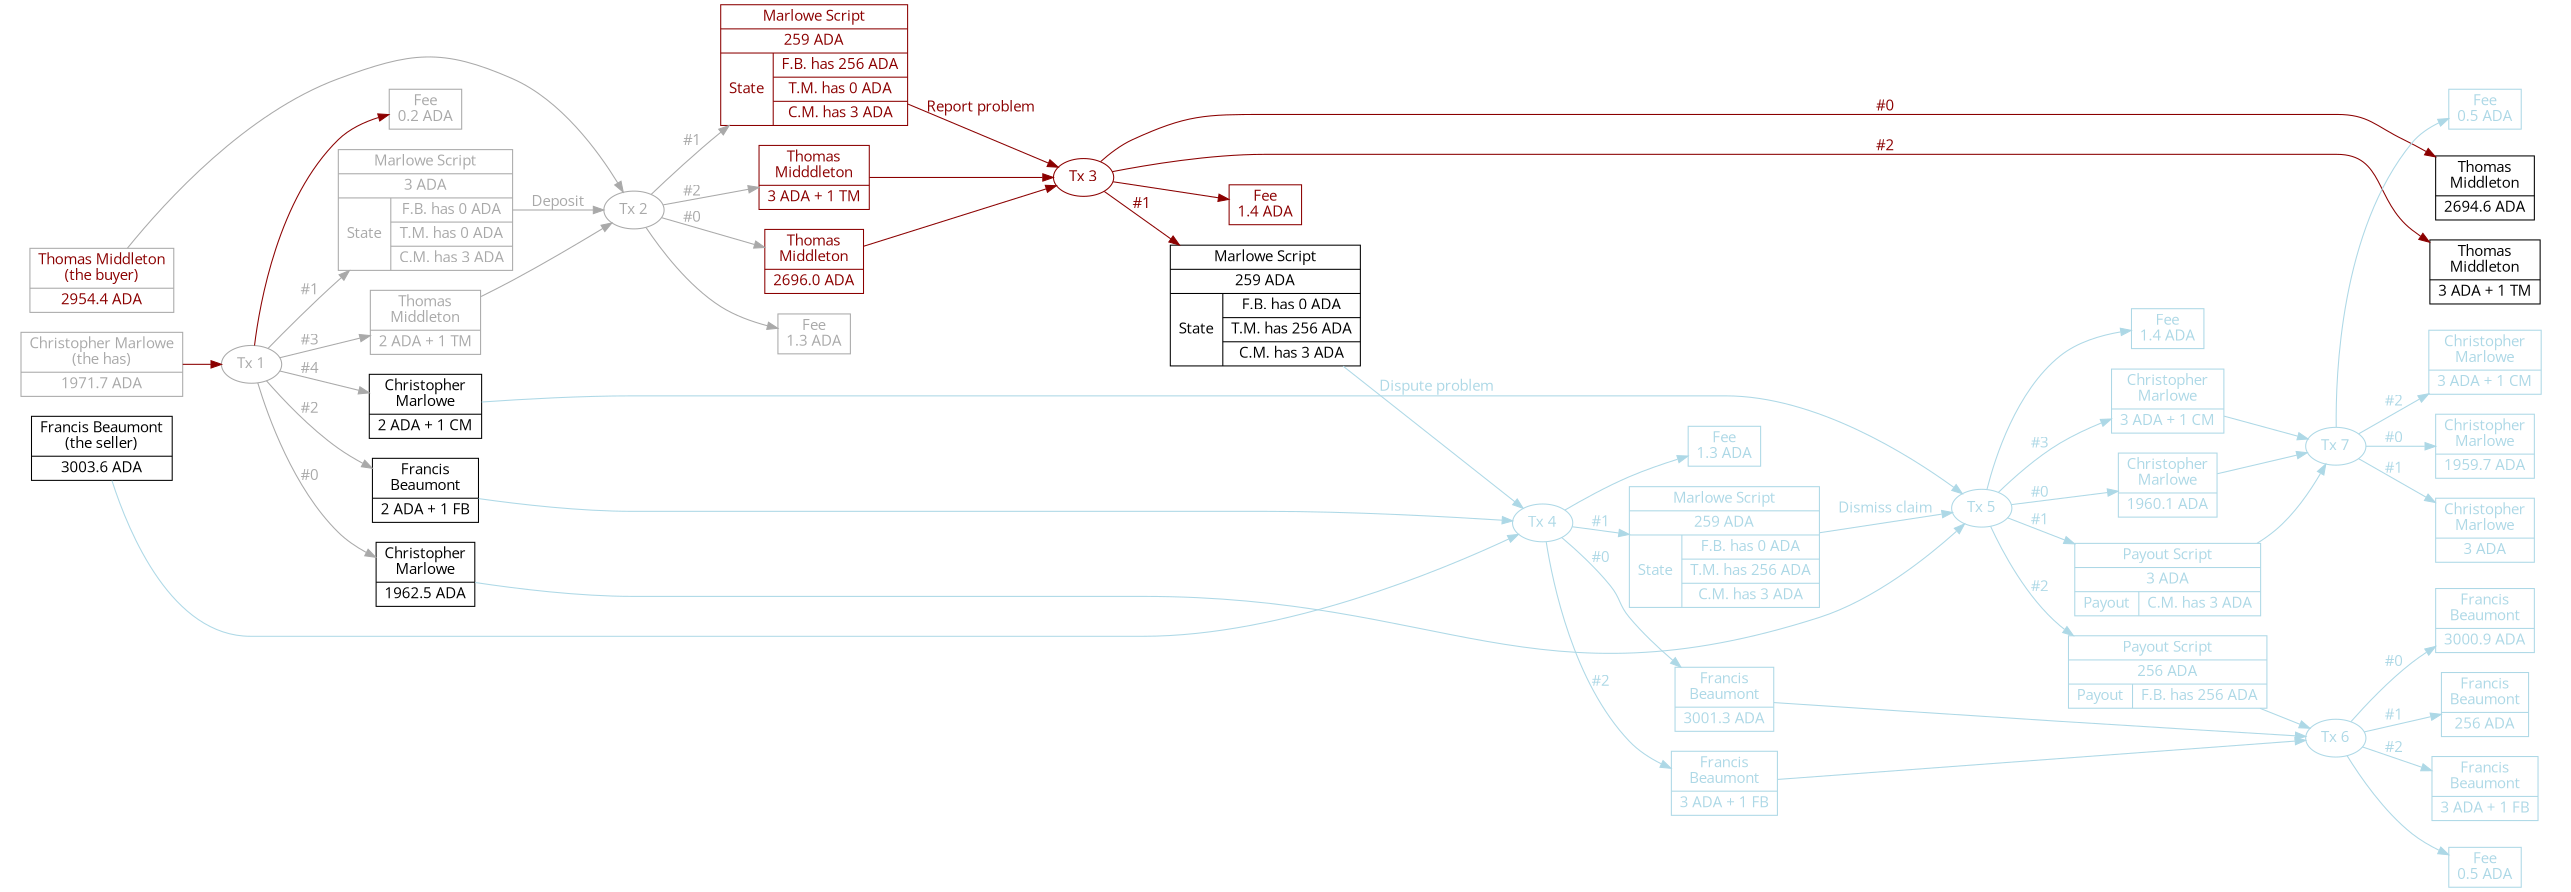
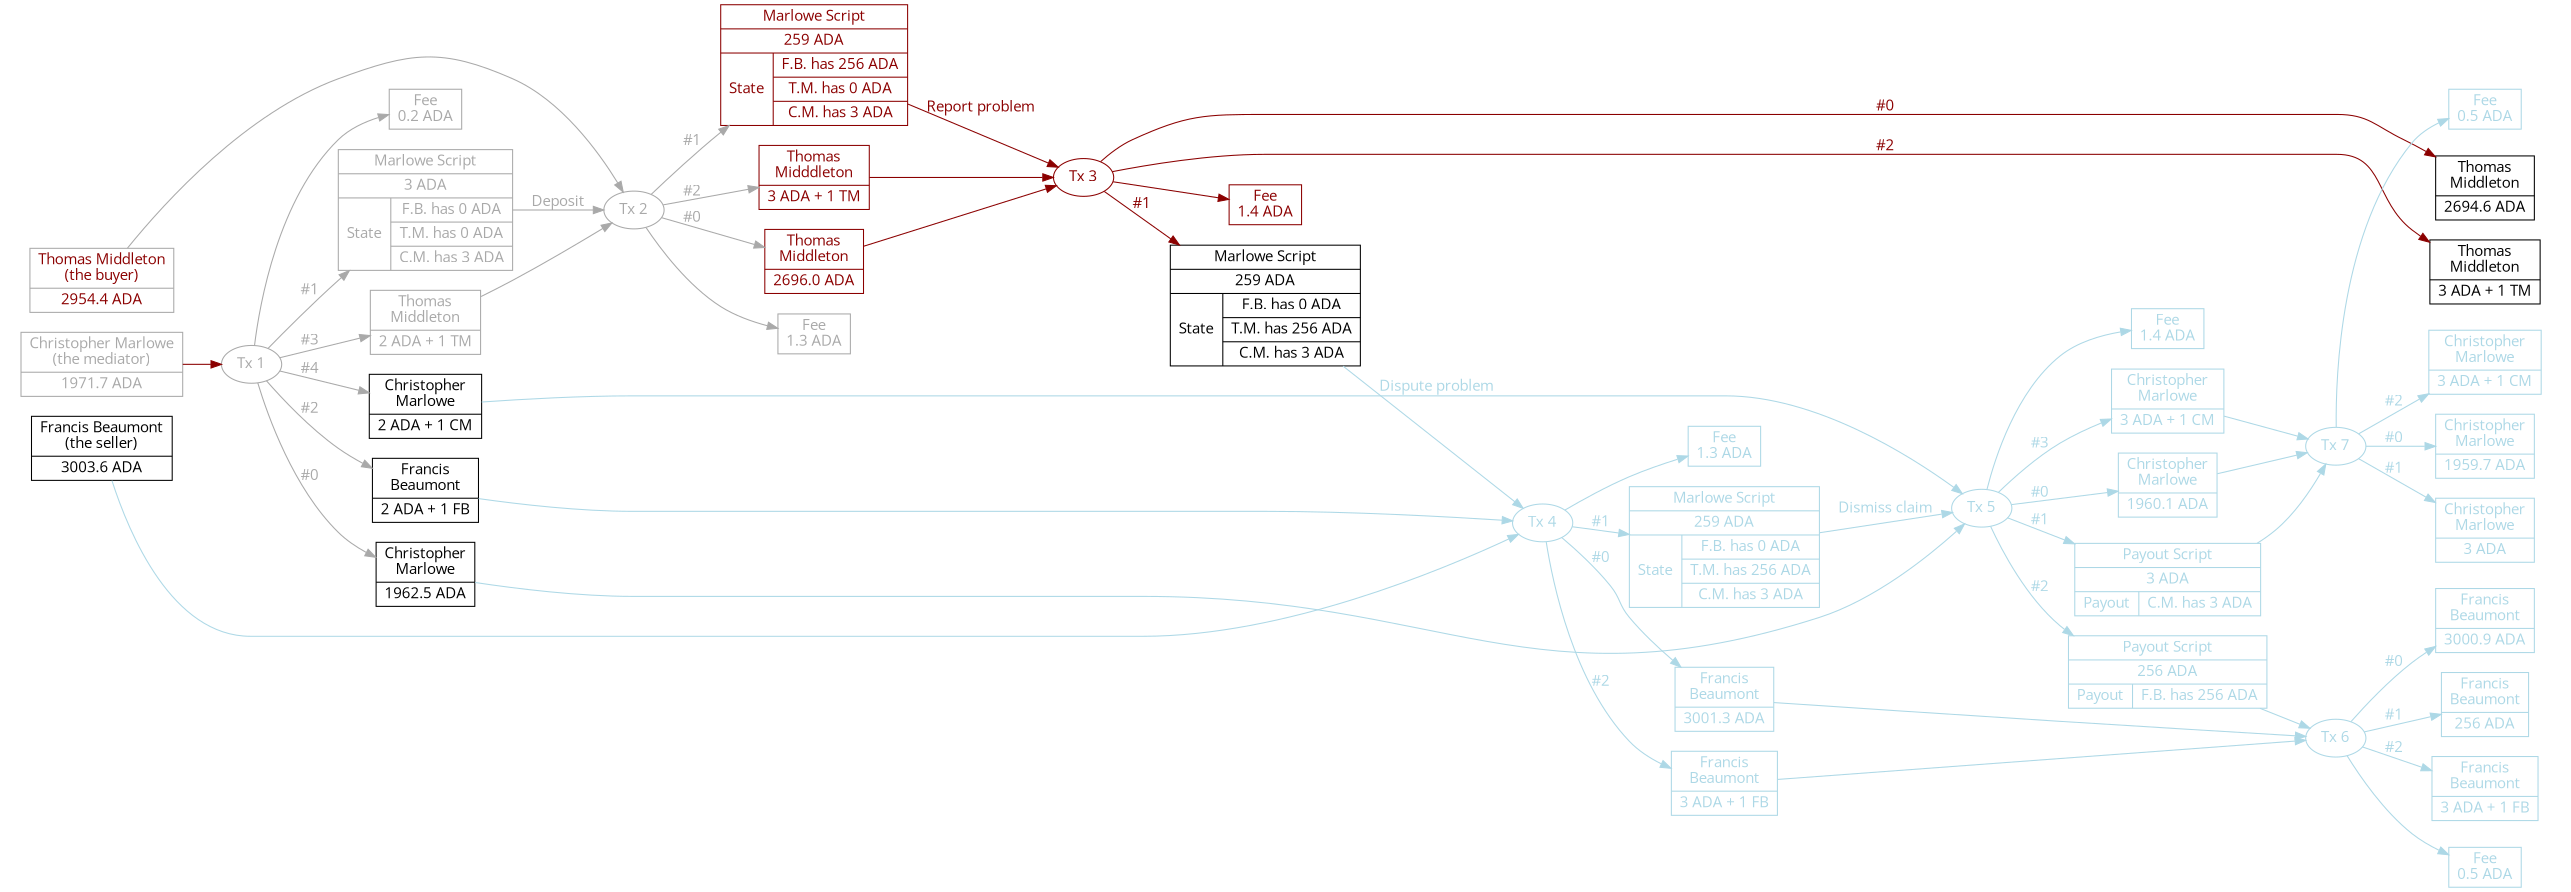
edge "Tx 1" -> "Fee 0.2 ADA": color darkred -> darkgray
node "Christopher Marlowe": text "(the has)" -> "(the mediator)"
